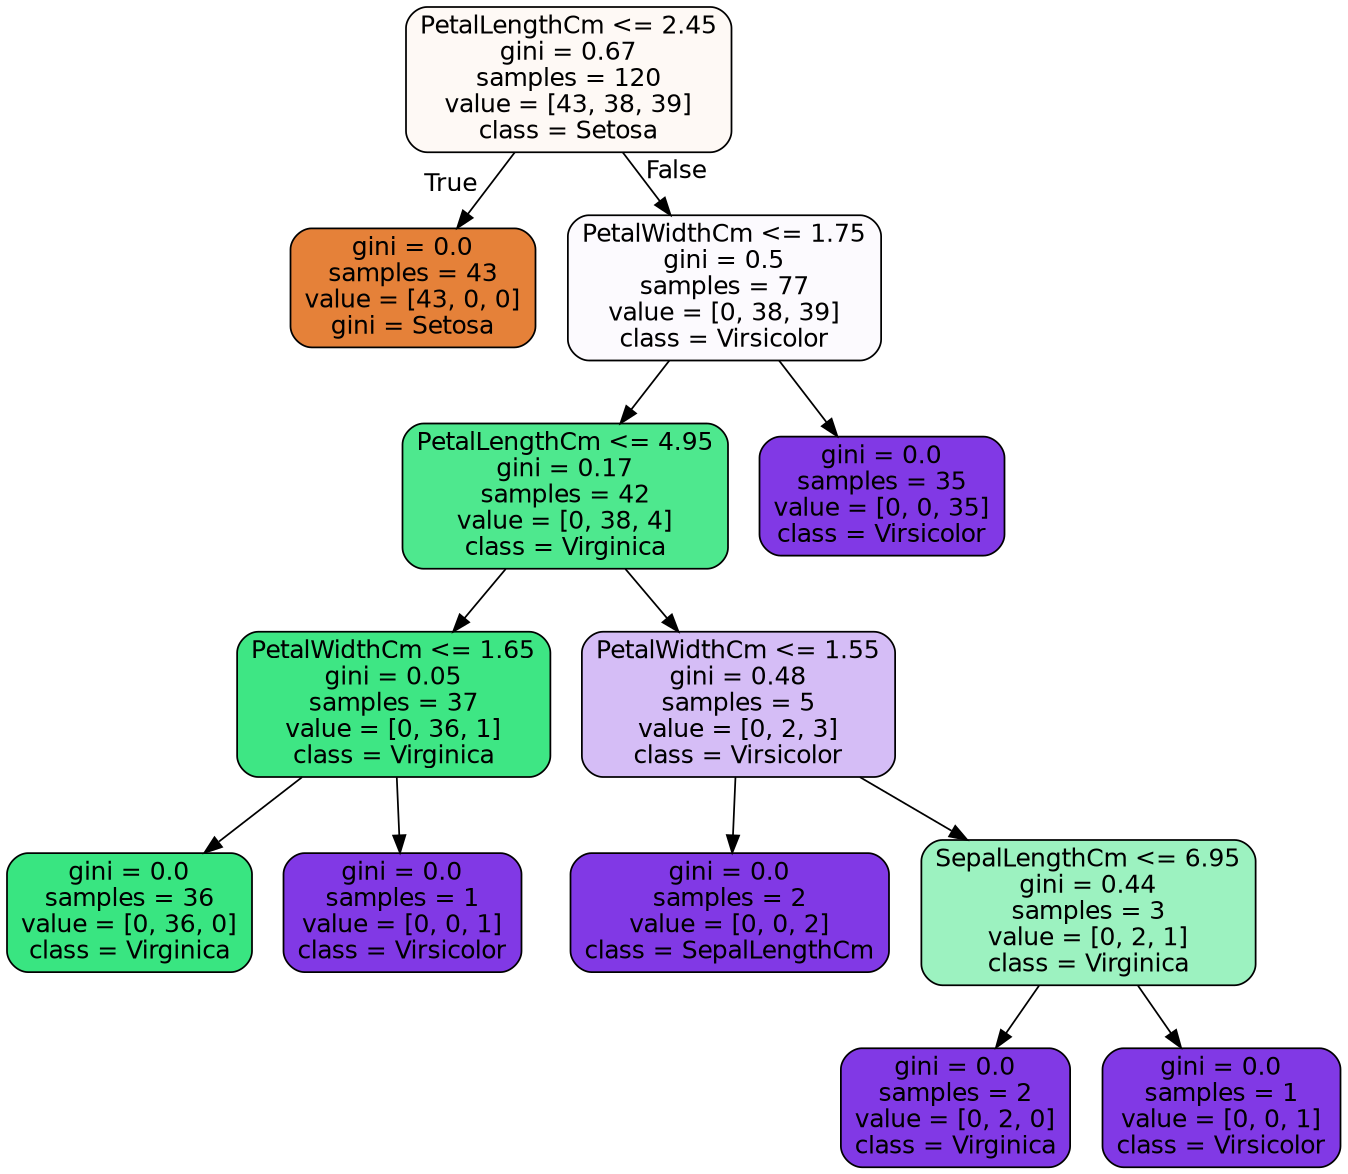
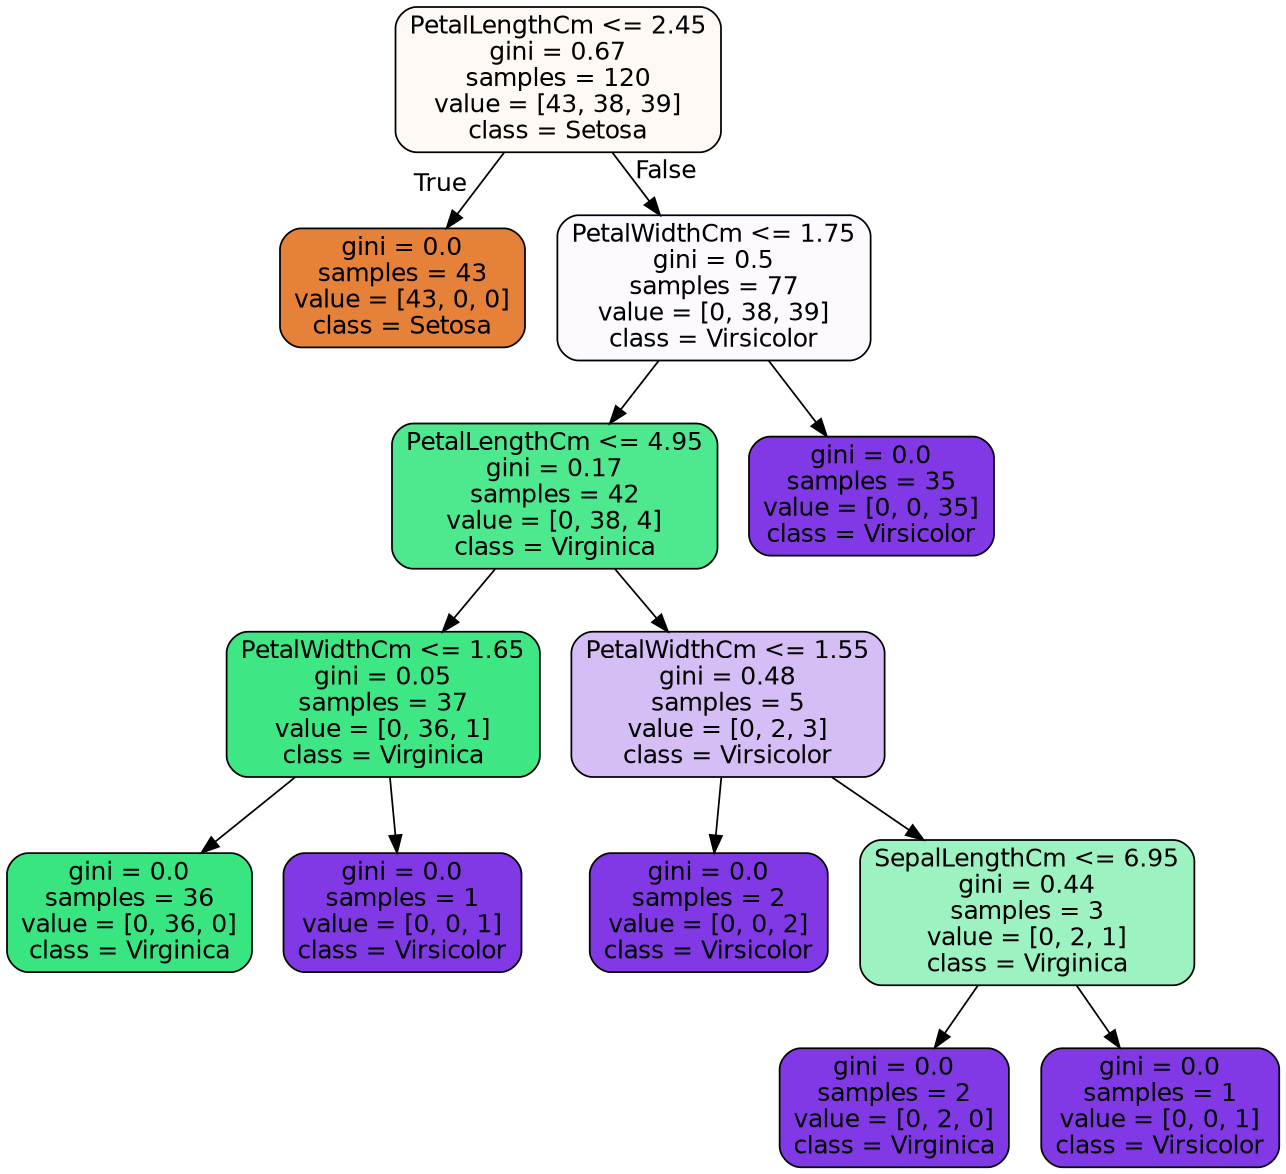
node "gini = 0.0 samples = 43 value = [43, 0, 0] gini = Setosa": label "gini = 0.0 samples = 43 value = [43, 0, 0] gini = Setosa" -> "gini = 0.0 samples = 43 value = [43, 0, 0] class = Setosa"
node "gini = 0.0 samples = 2 value = [0, 0, 2] class = SepalLengthCm": label "gini = 0.0 samples = 2 value = [0, 0, 2] class = SepalLengthCm" -> "gini = 0.0 samples = 2 value = [0, 0, 2] class = Virsicolor"
